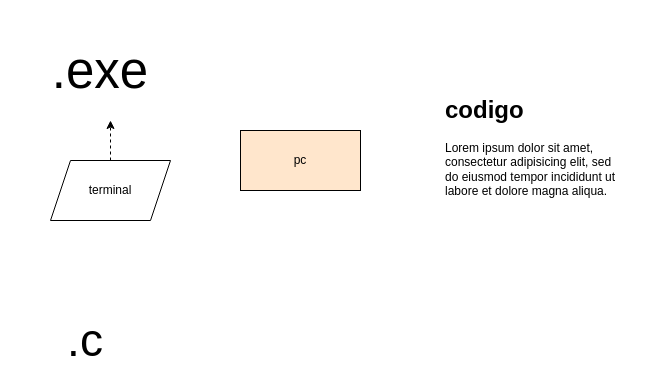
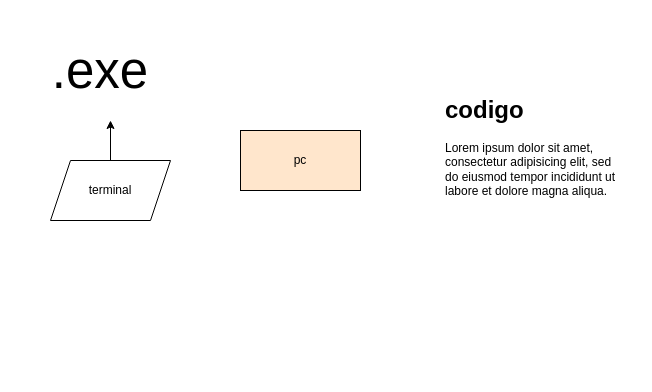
edge "terminal" -> ".exe": style dashed -> solid
node ".c": removed
